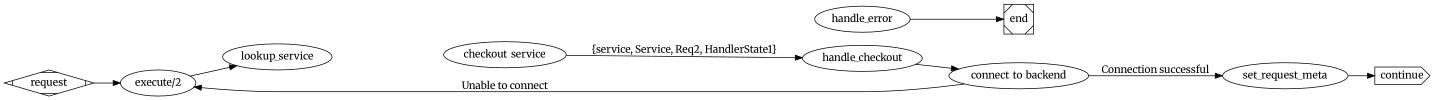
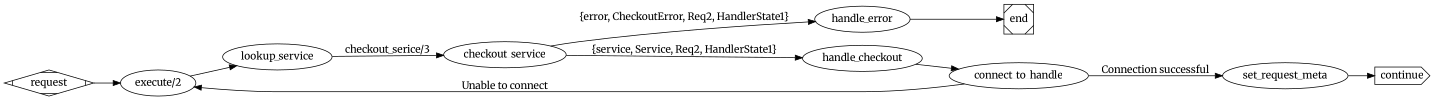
edge "checkout_service" -> "handle_error": added, label "{error, CheckoutError, Req2, HandlerState1}"
edge "lookup_service" -> "checkout_service": added, label "checkout_serice/3"
node "connect_to_backend": label "connect_to_backend" -> "connect_to_handle"
